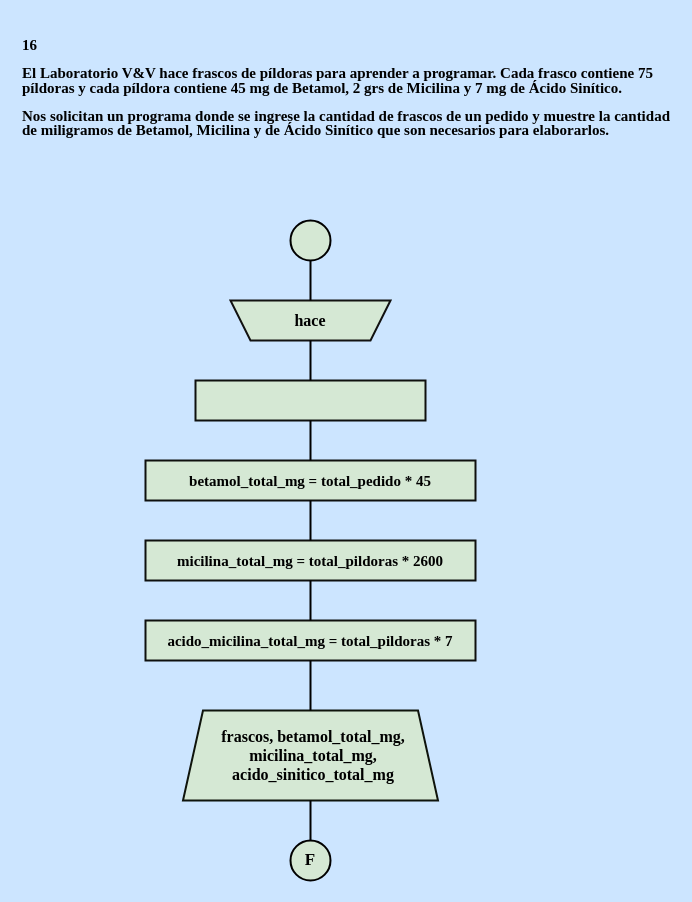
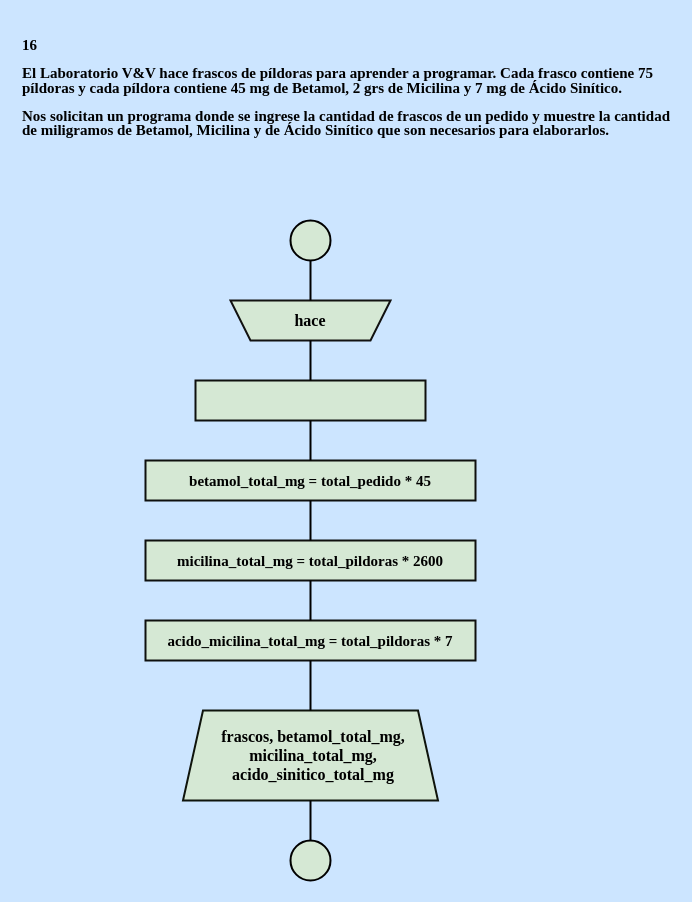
node "F": removed
